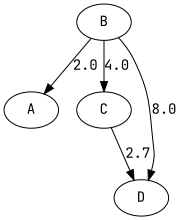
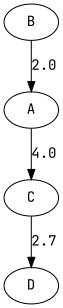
edge "B" -> "C": now "A" -> "C"
edge "B" -> "D": removed, label "8.0"
